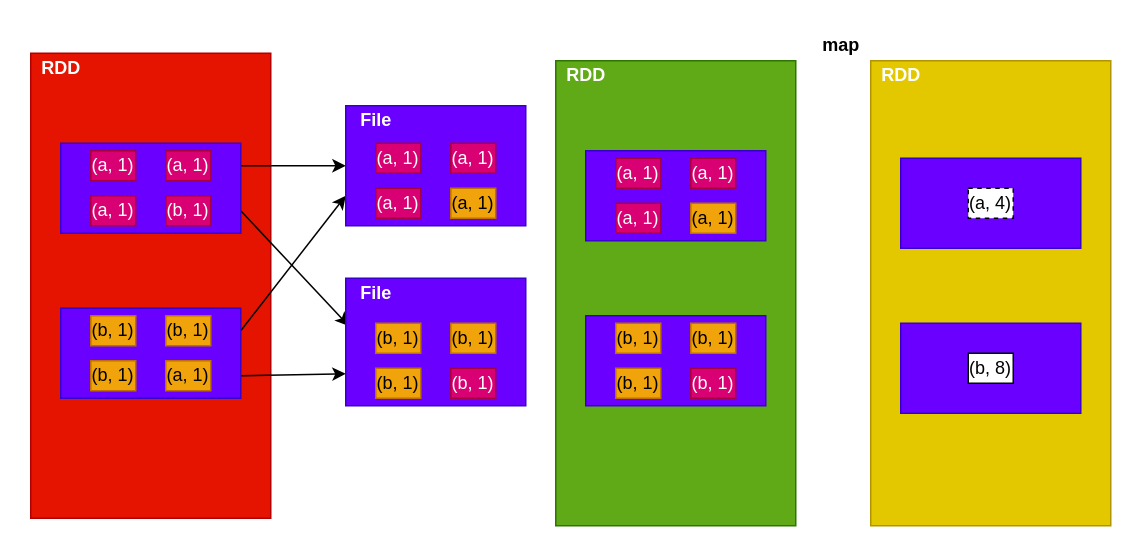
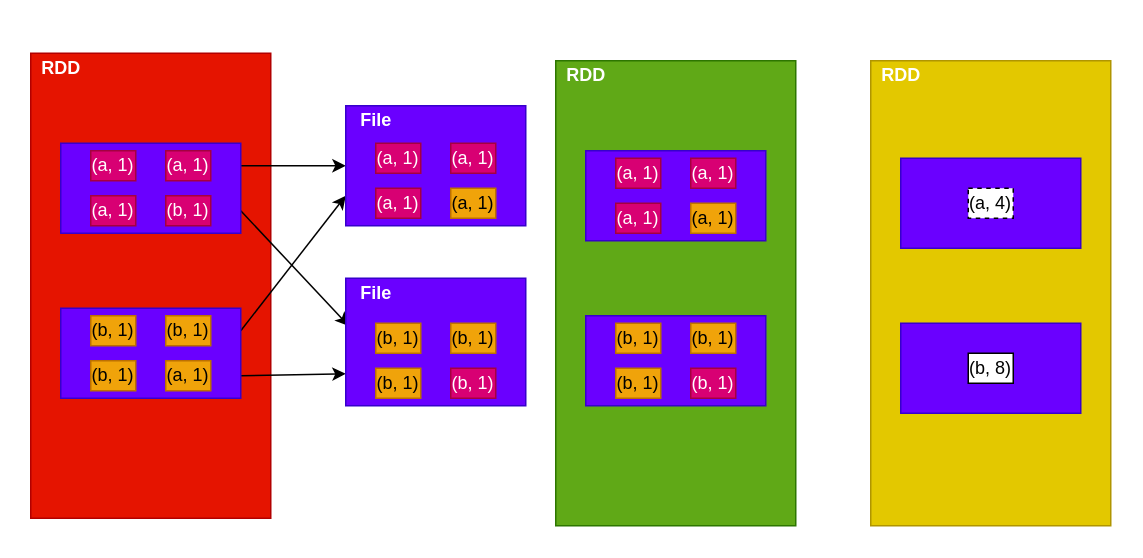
node "map": removed
